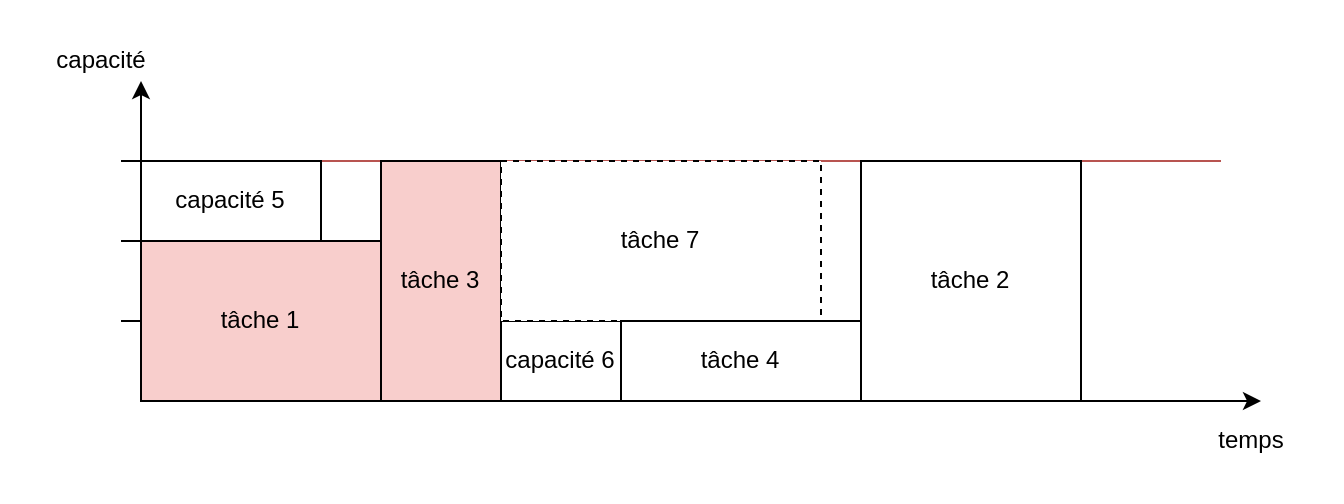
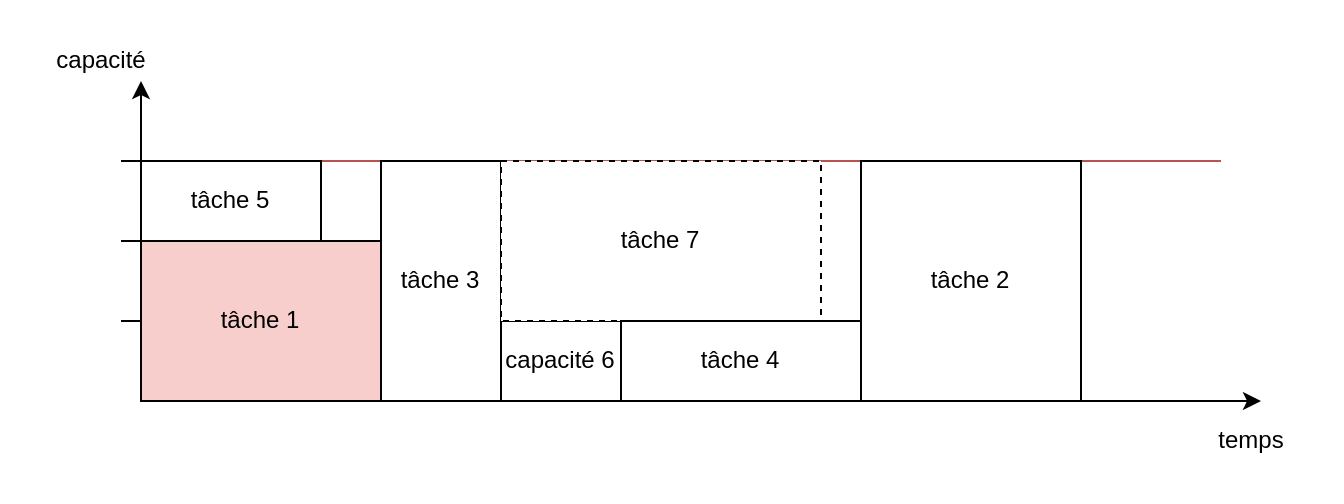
node "capacité 5": label "capacité 5" -> "tâche 5"
node "tâche 3": fillcolor #f8cecc -> #ffffff
